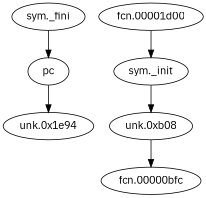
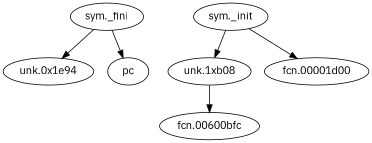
edge "fcn.00001d00" -> "sym._init": reversed
edge "pc" -> "unk.0x1e94": now "sym._fini" -> "unk.0x1e94"
node "unk.0xb08": label "unk.0xb08" -> "unk.1xb08"
node "fcn.00000bfc": label "fcn.00000bfc" -> "fcn.00600bfc"
